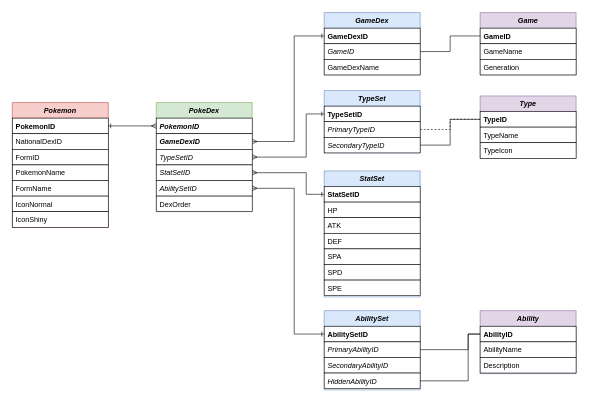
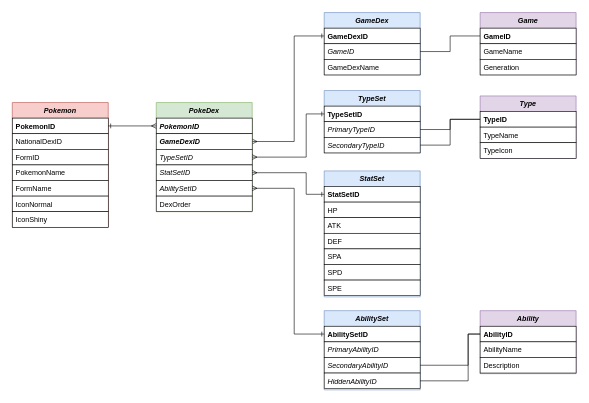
edge "TypeID" -- "PrimaryTypeID": style dashed -> solid
edge "AbilityID" -- "PrimaryAbilityID": removed
edge "AbilityID" -- "SecondaryAbilityID": added
